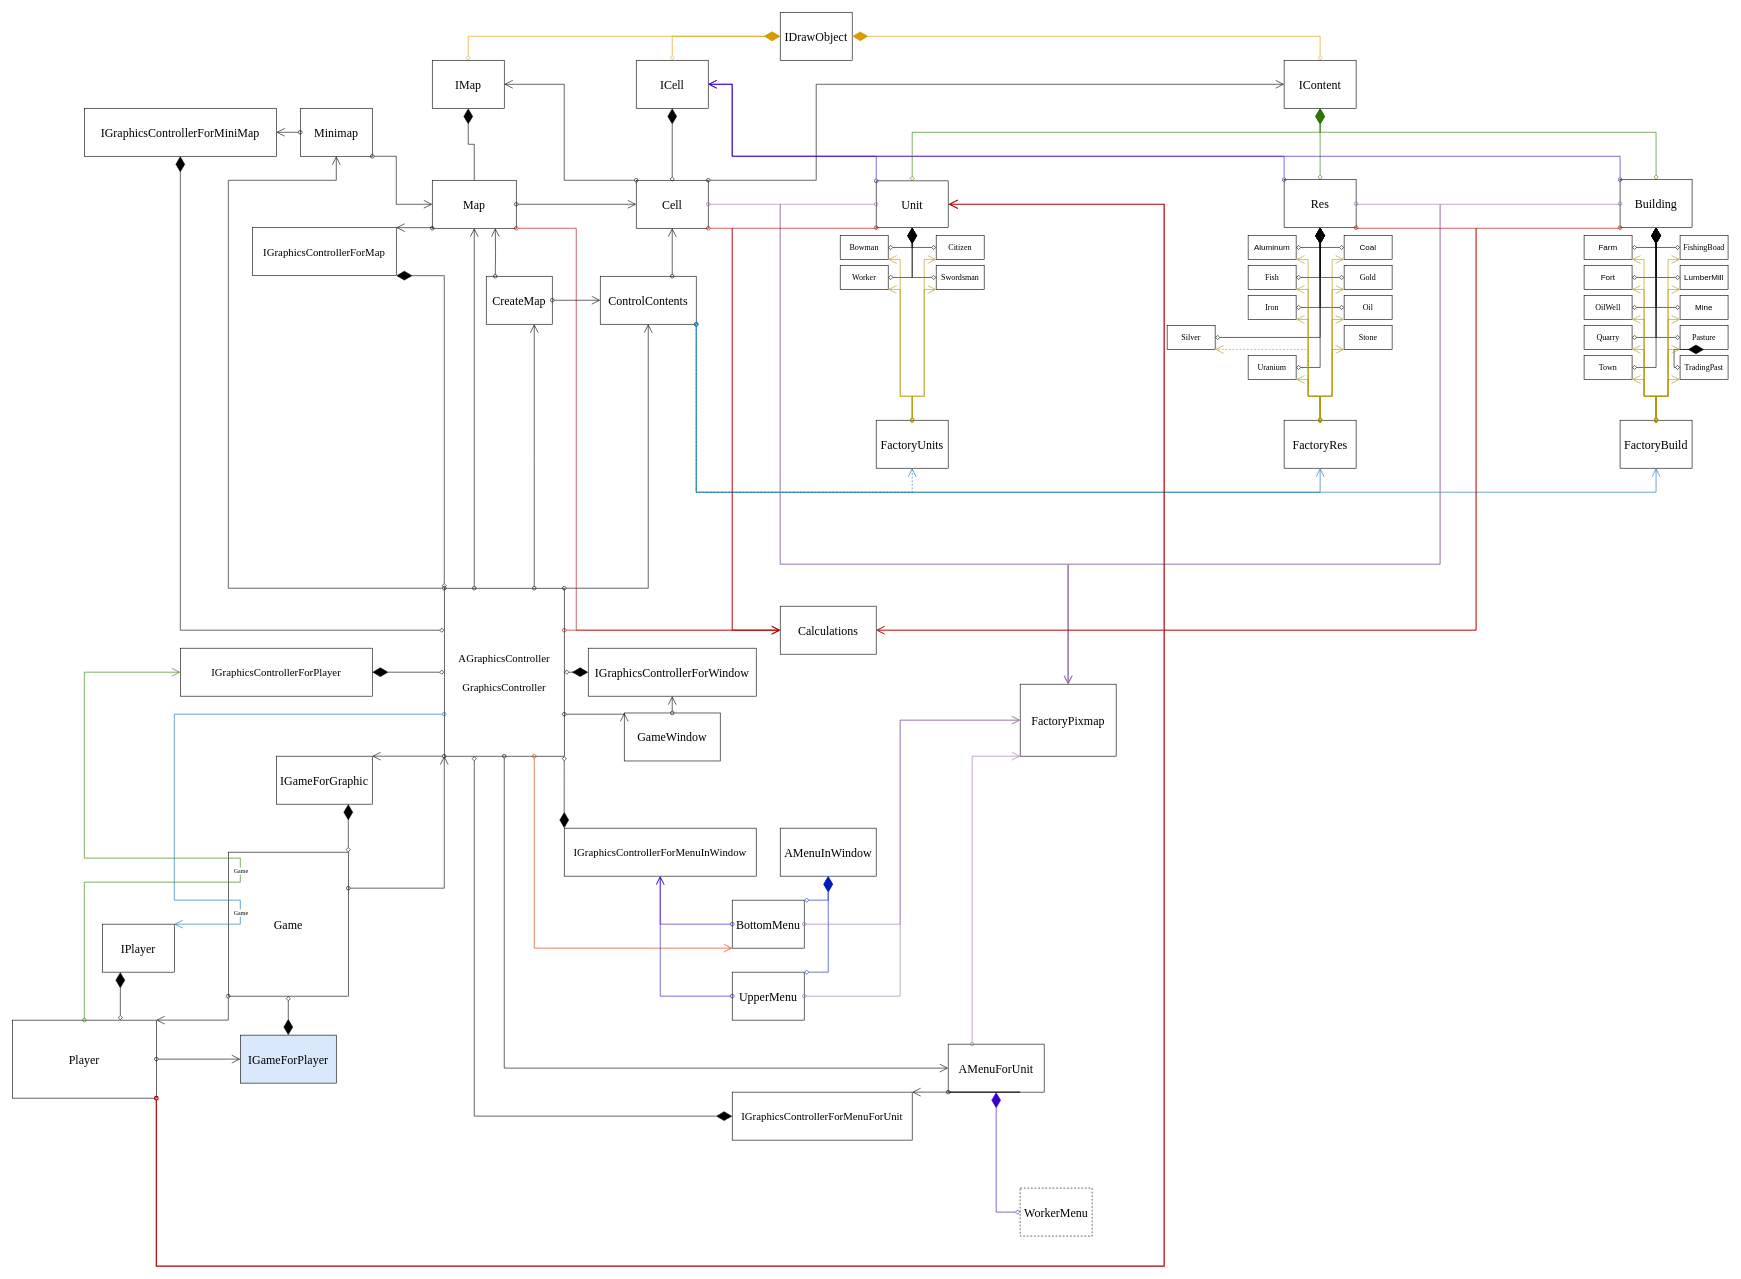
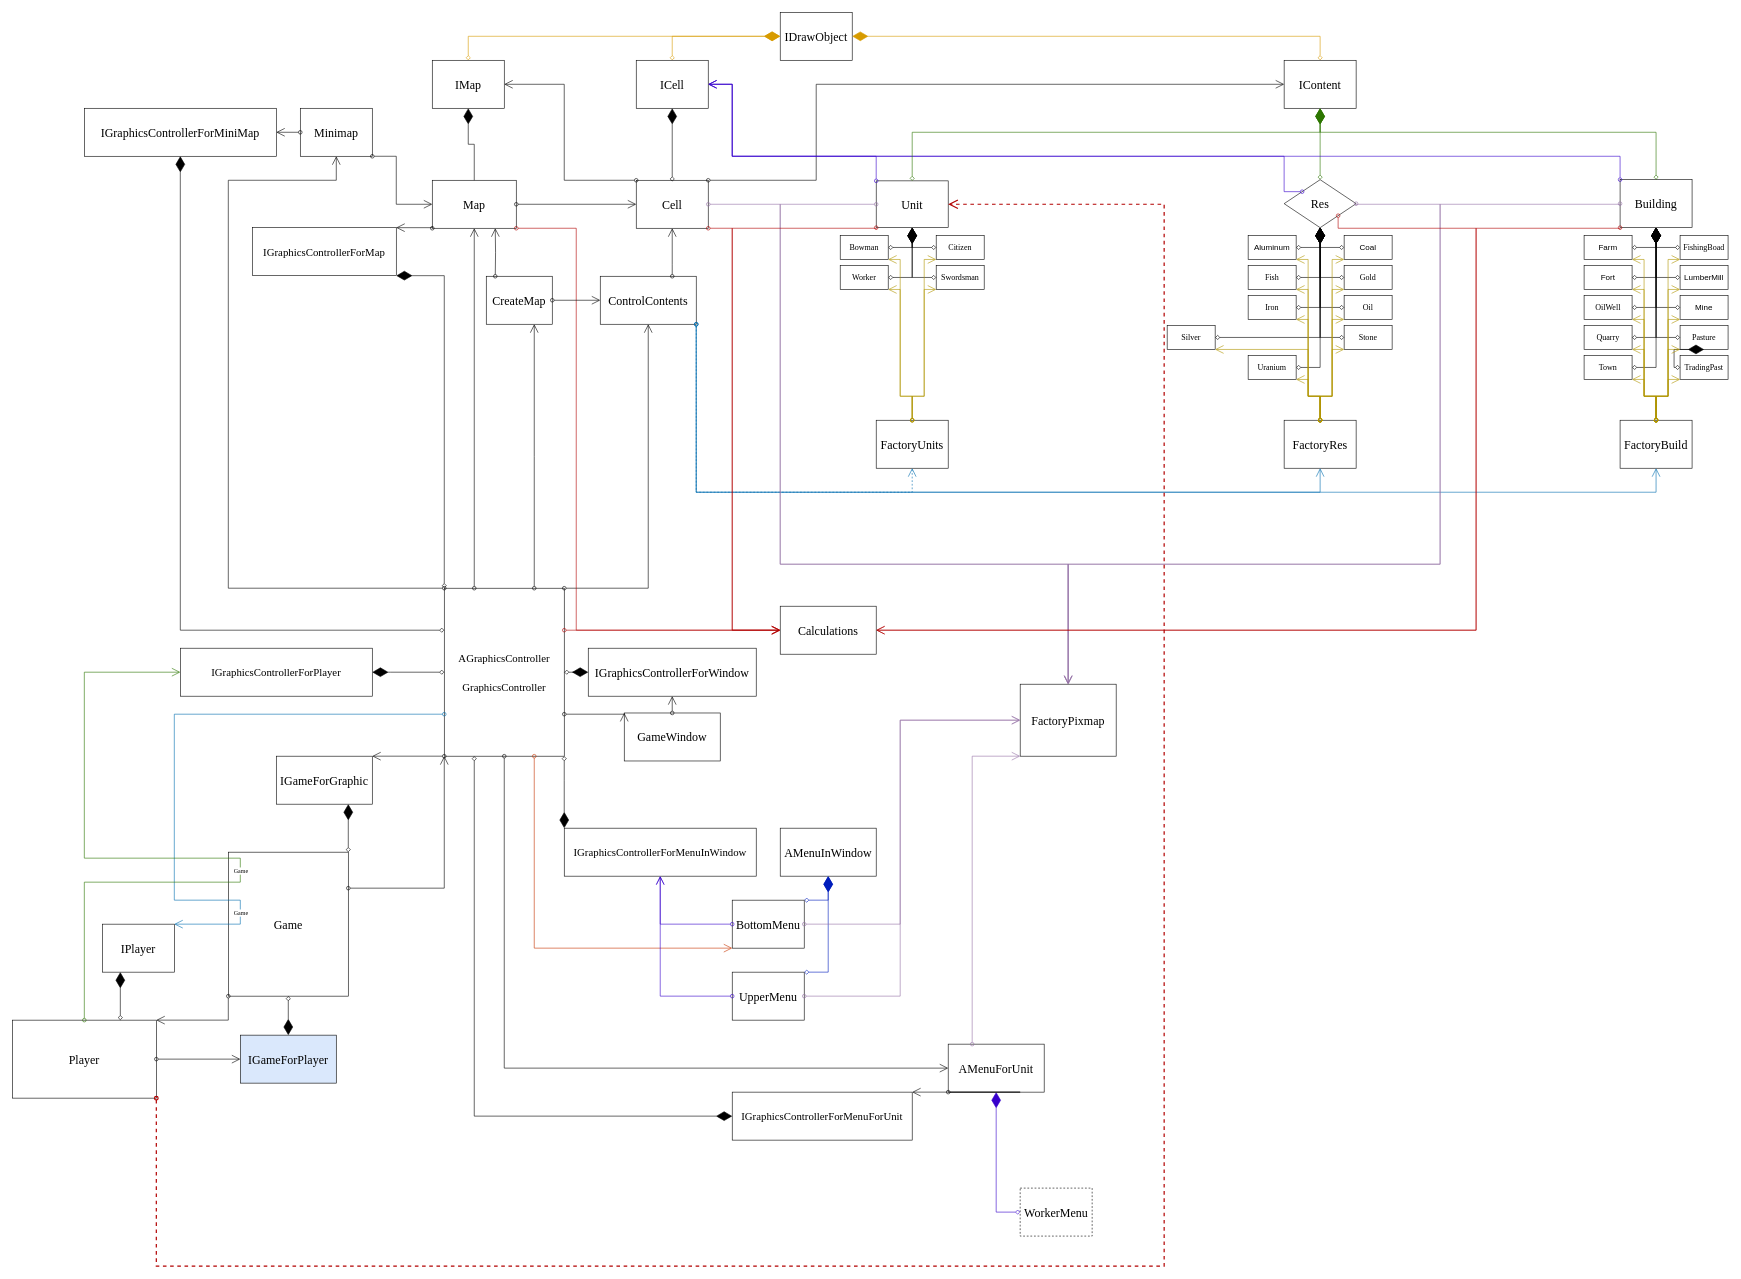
node "Res": shape rectangle -> diamond
edge "Res" -- "Stone": added
edge "Silver" -- "FactoryRes": style dashed -> solid
edge "Unit" -- "Player": style solid -> dashed
